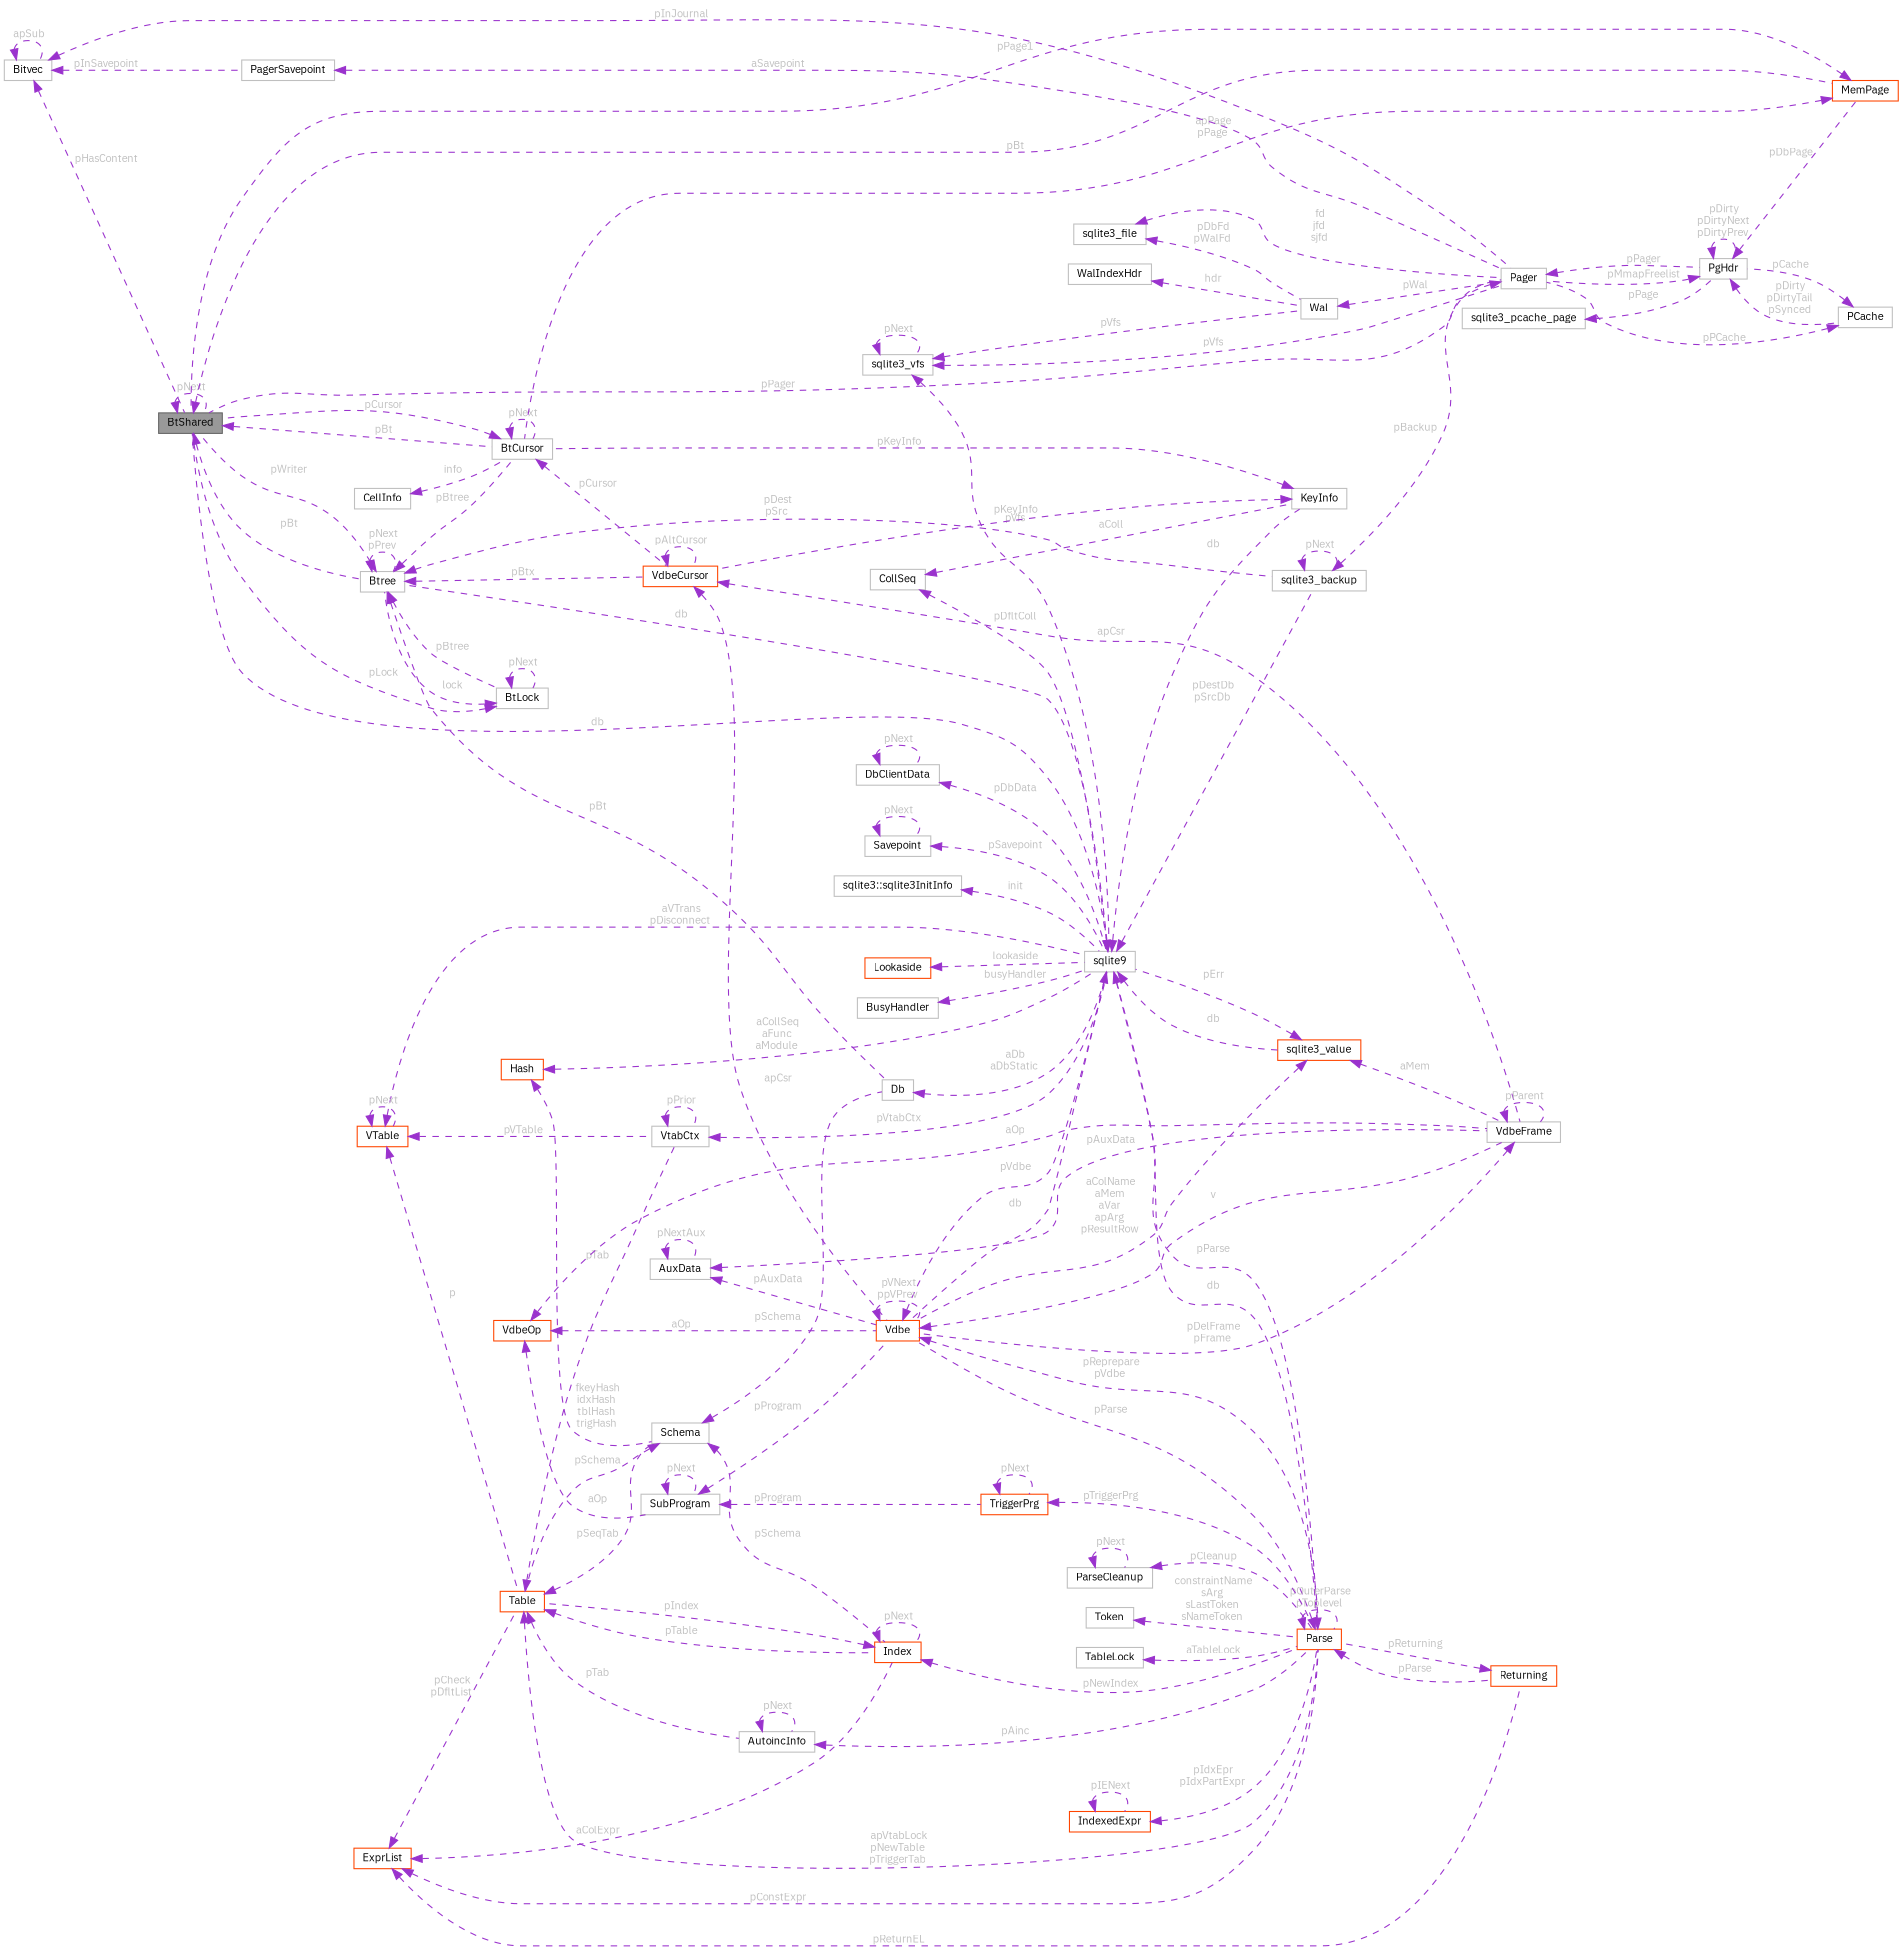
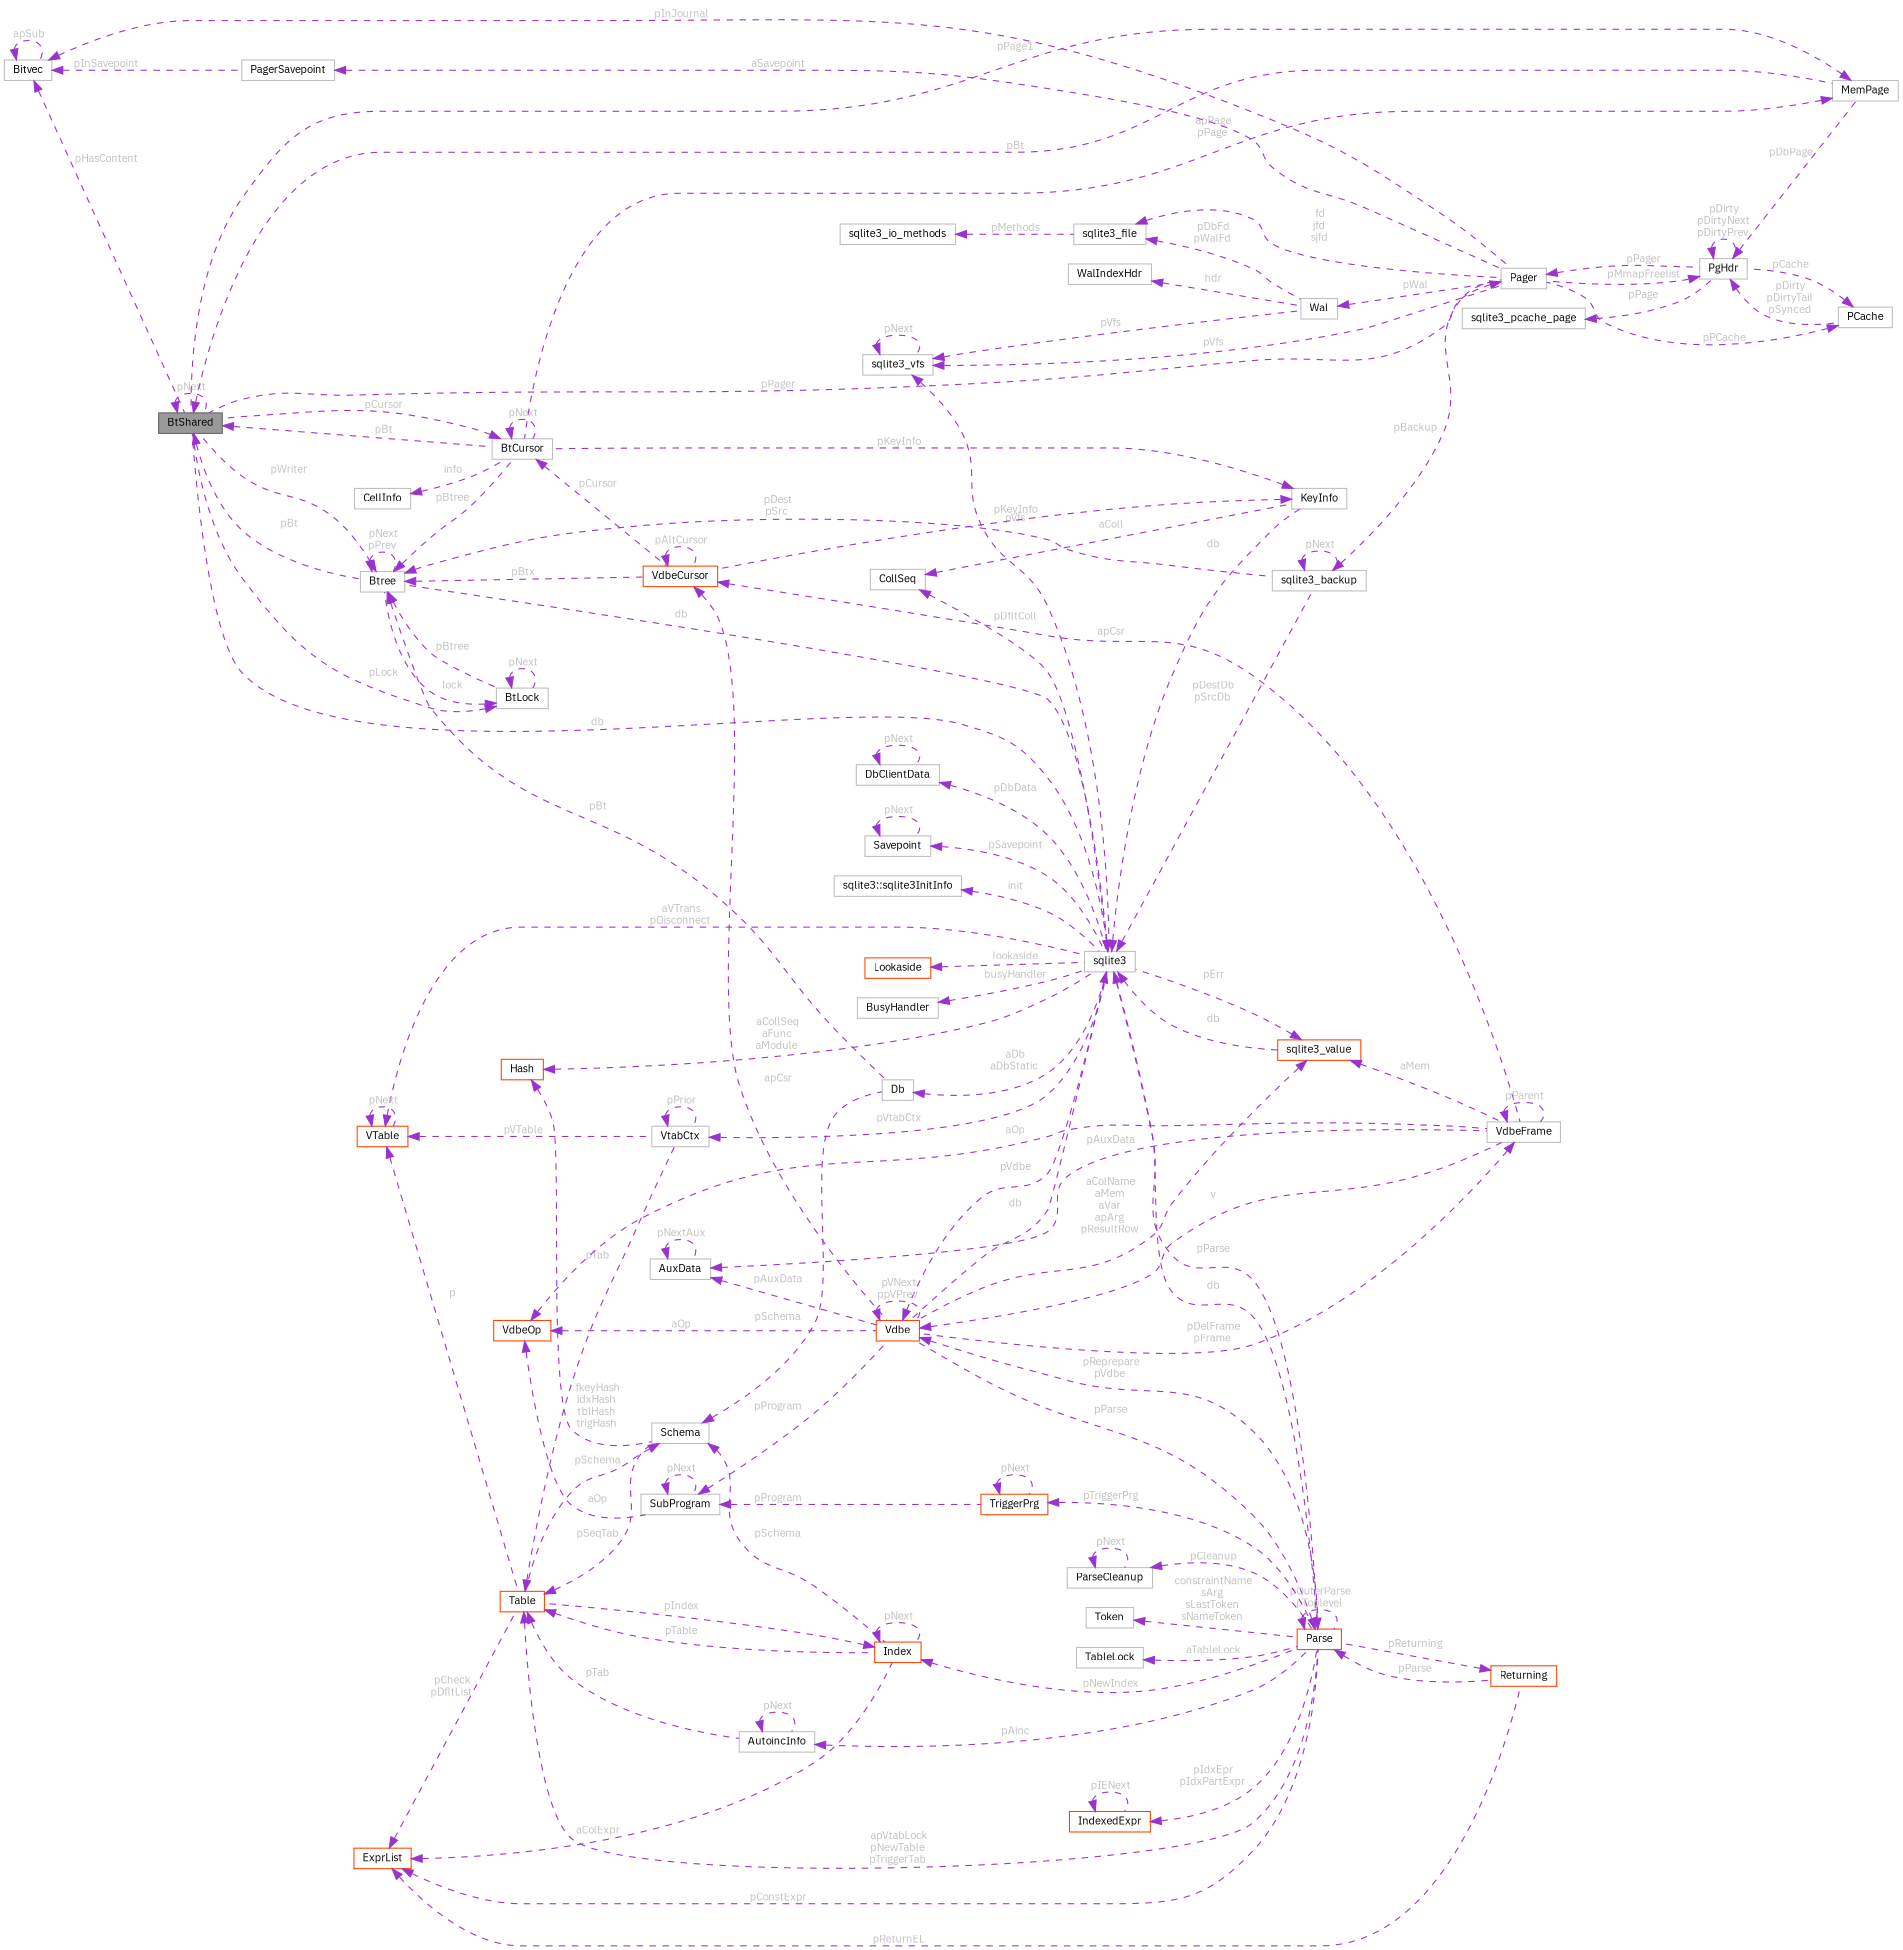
node "MemPage": color orangered -> grey75
node "sqlite3_io_methods": added
node "sqlite9": label "sqlite9" -> "sqlite3"
